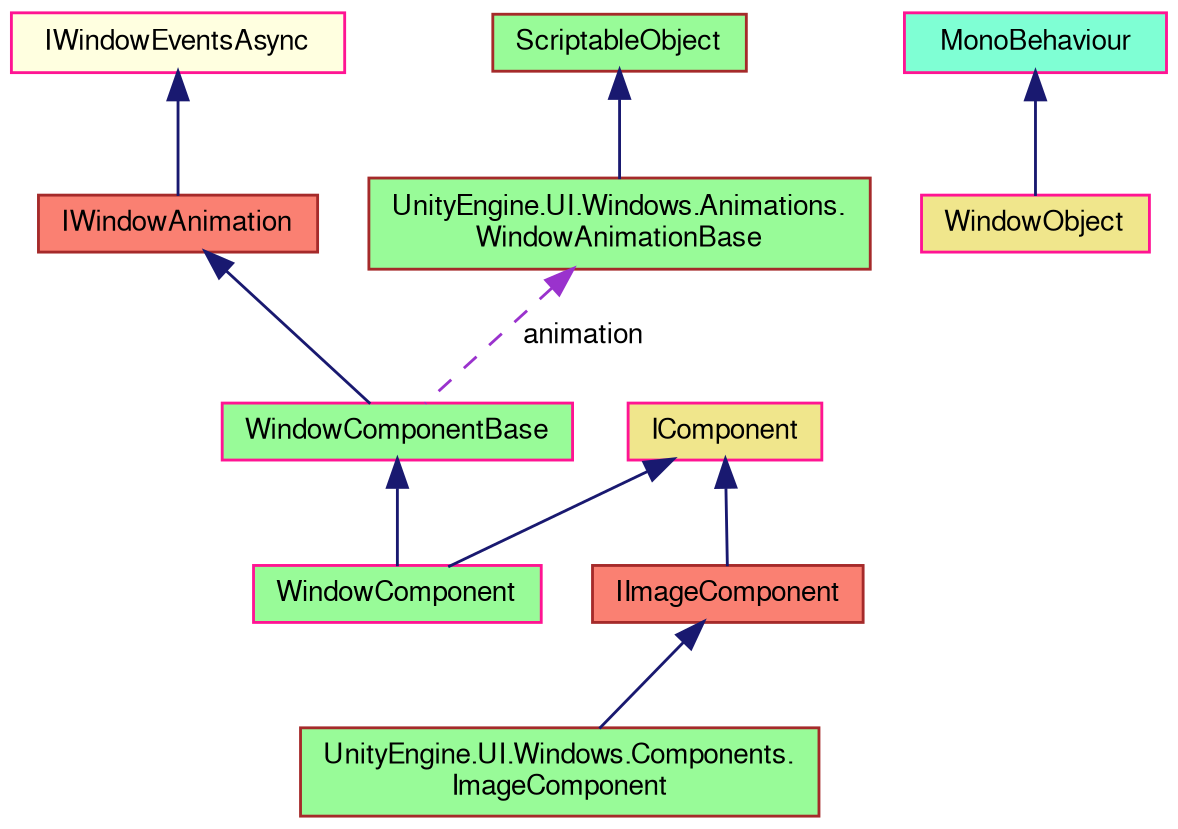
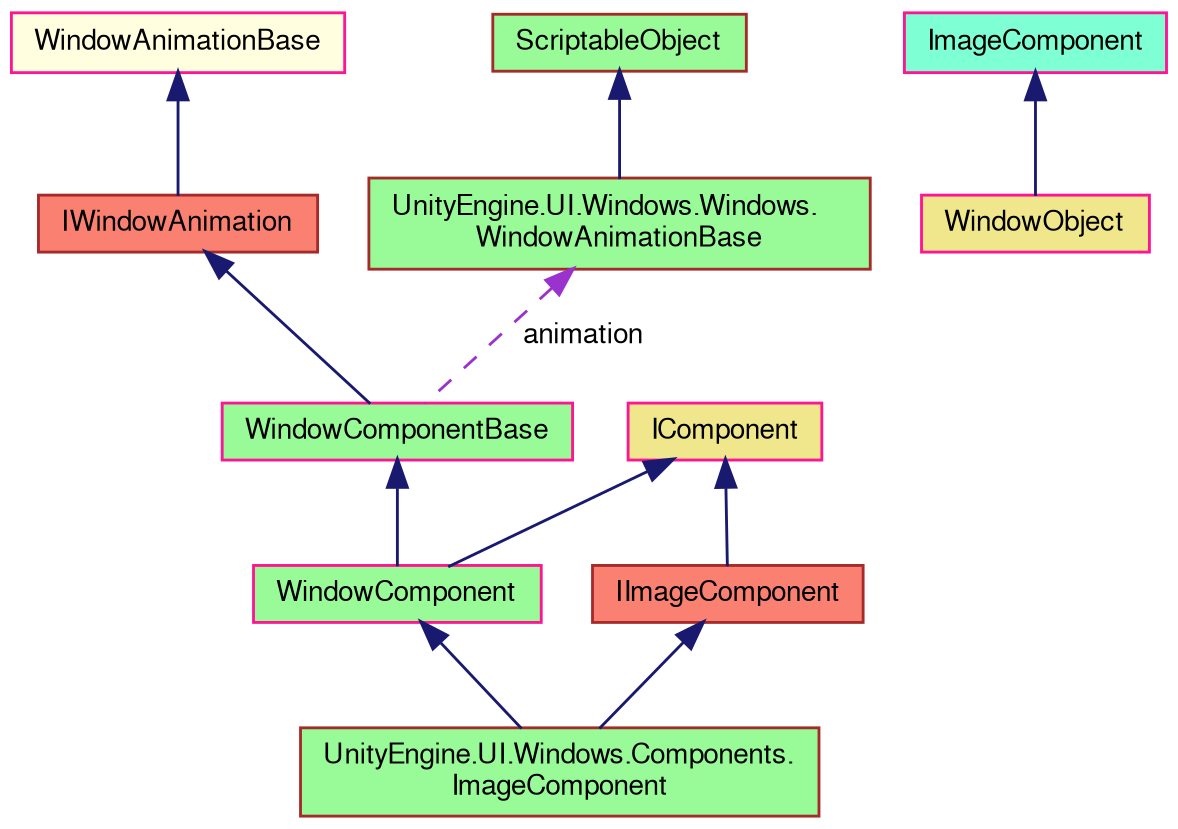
node "IWindowEventsAsync": label "IWindowEventsAsync" -> "WindowAnimationBase"
node "MonoBehaviour": label "MonoBehaviour" -> "ImageComponent"
node "UnityEngine.UI.Windows.Animations. WindowAnimationBase": label "UnityEngine.UI.Windows.Animations. WindowAnimationBase" -> "UnityEngine.UI.Windows.Windows. WindowAnimationBase"
edge "UnityEngine.UI.Windows.Components. ImageComponent" -> "WindowComponent": added
